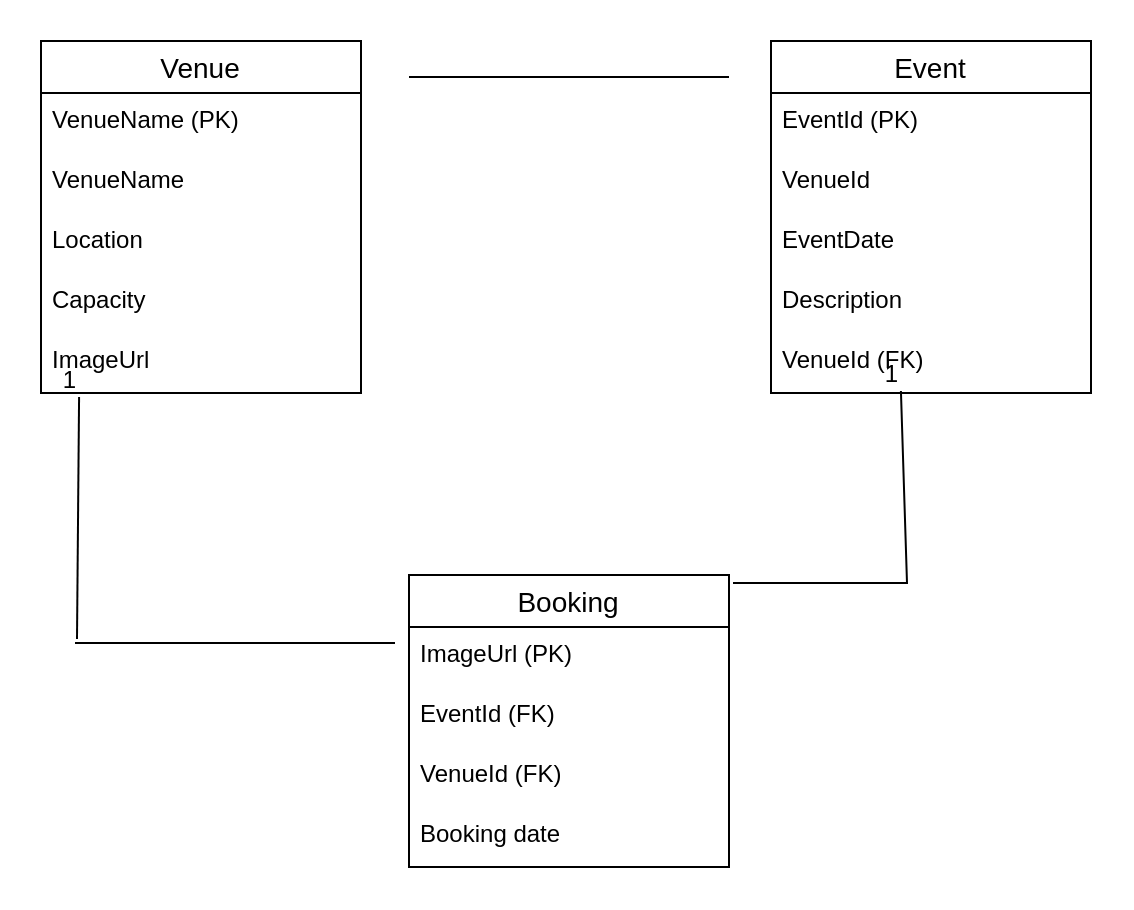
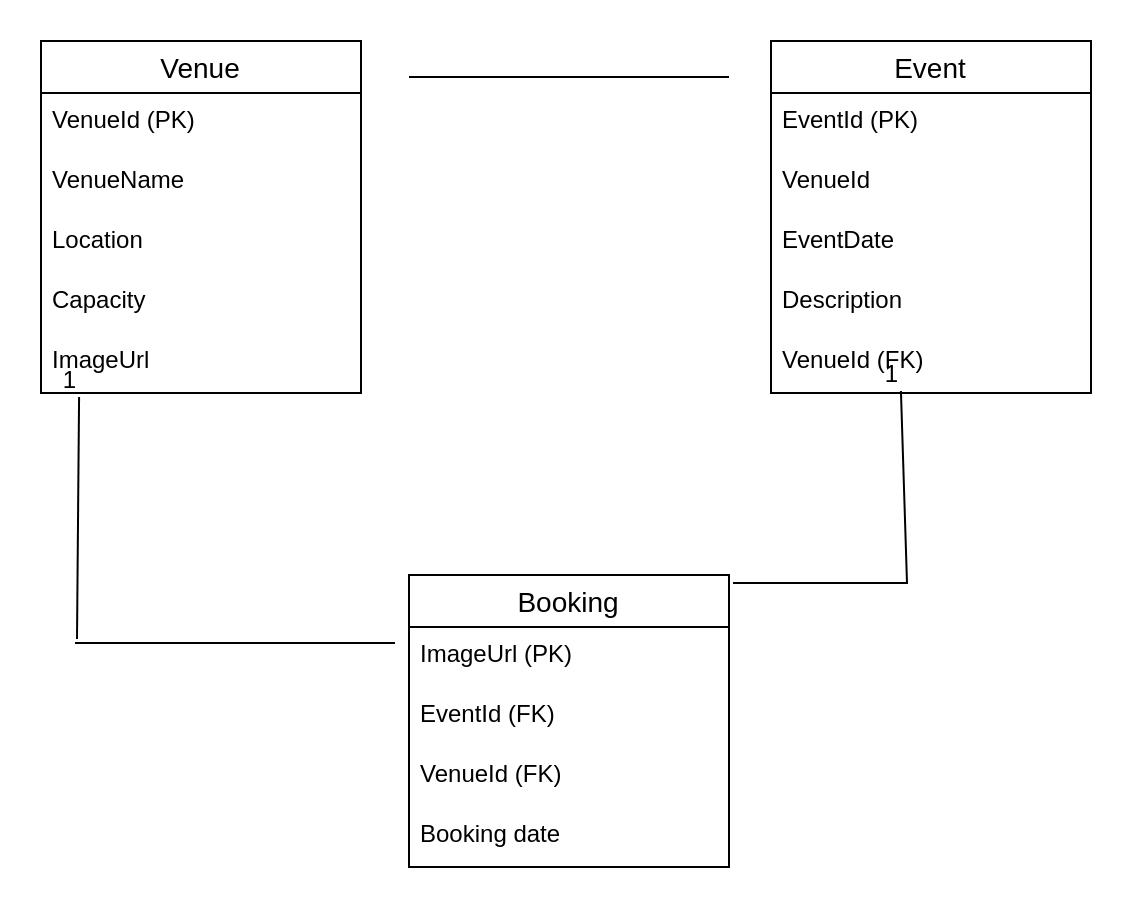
node "VenueName (PK)": label "VenueName (PK)" -> "VenueId (PK)"
